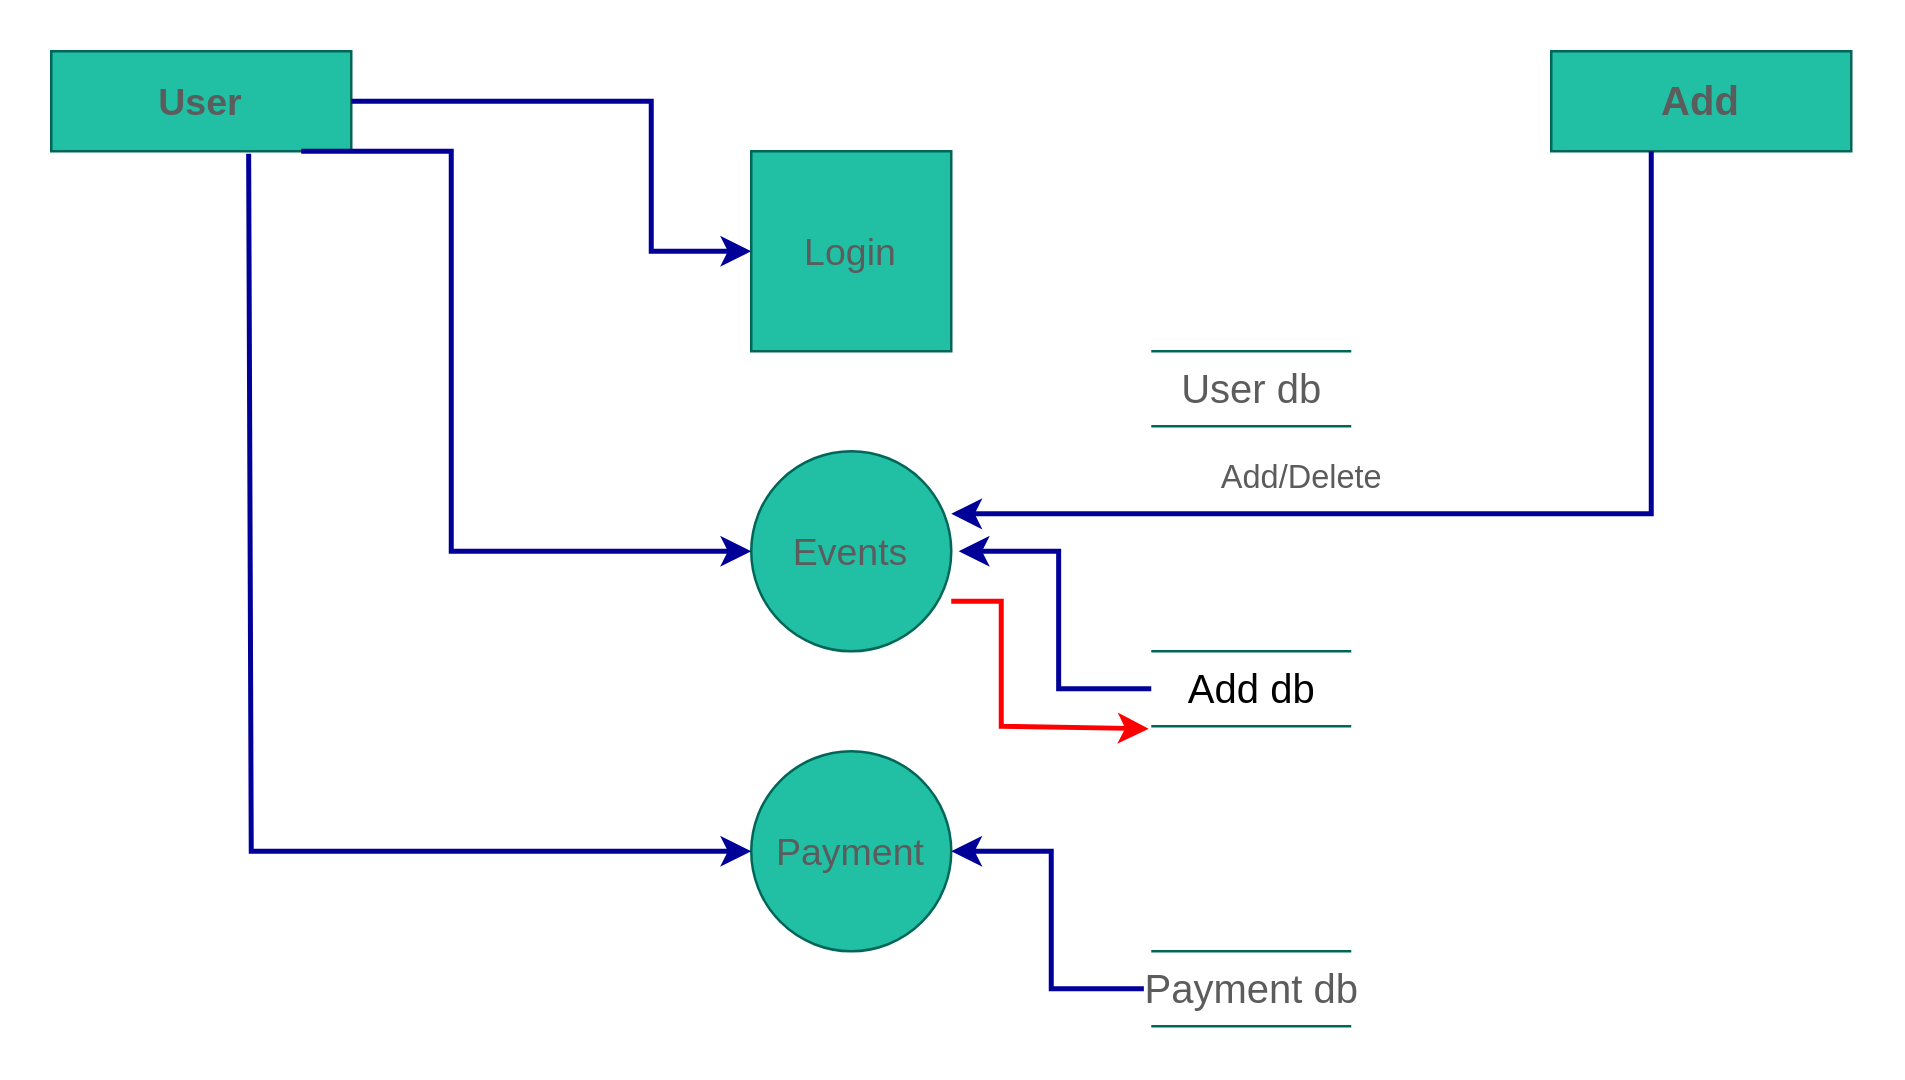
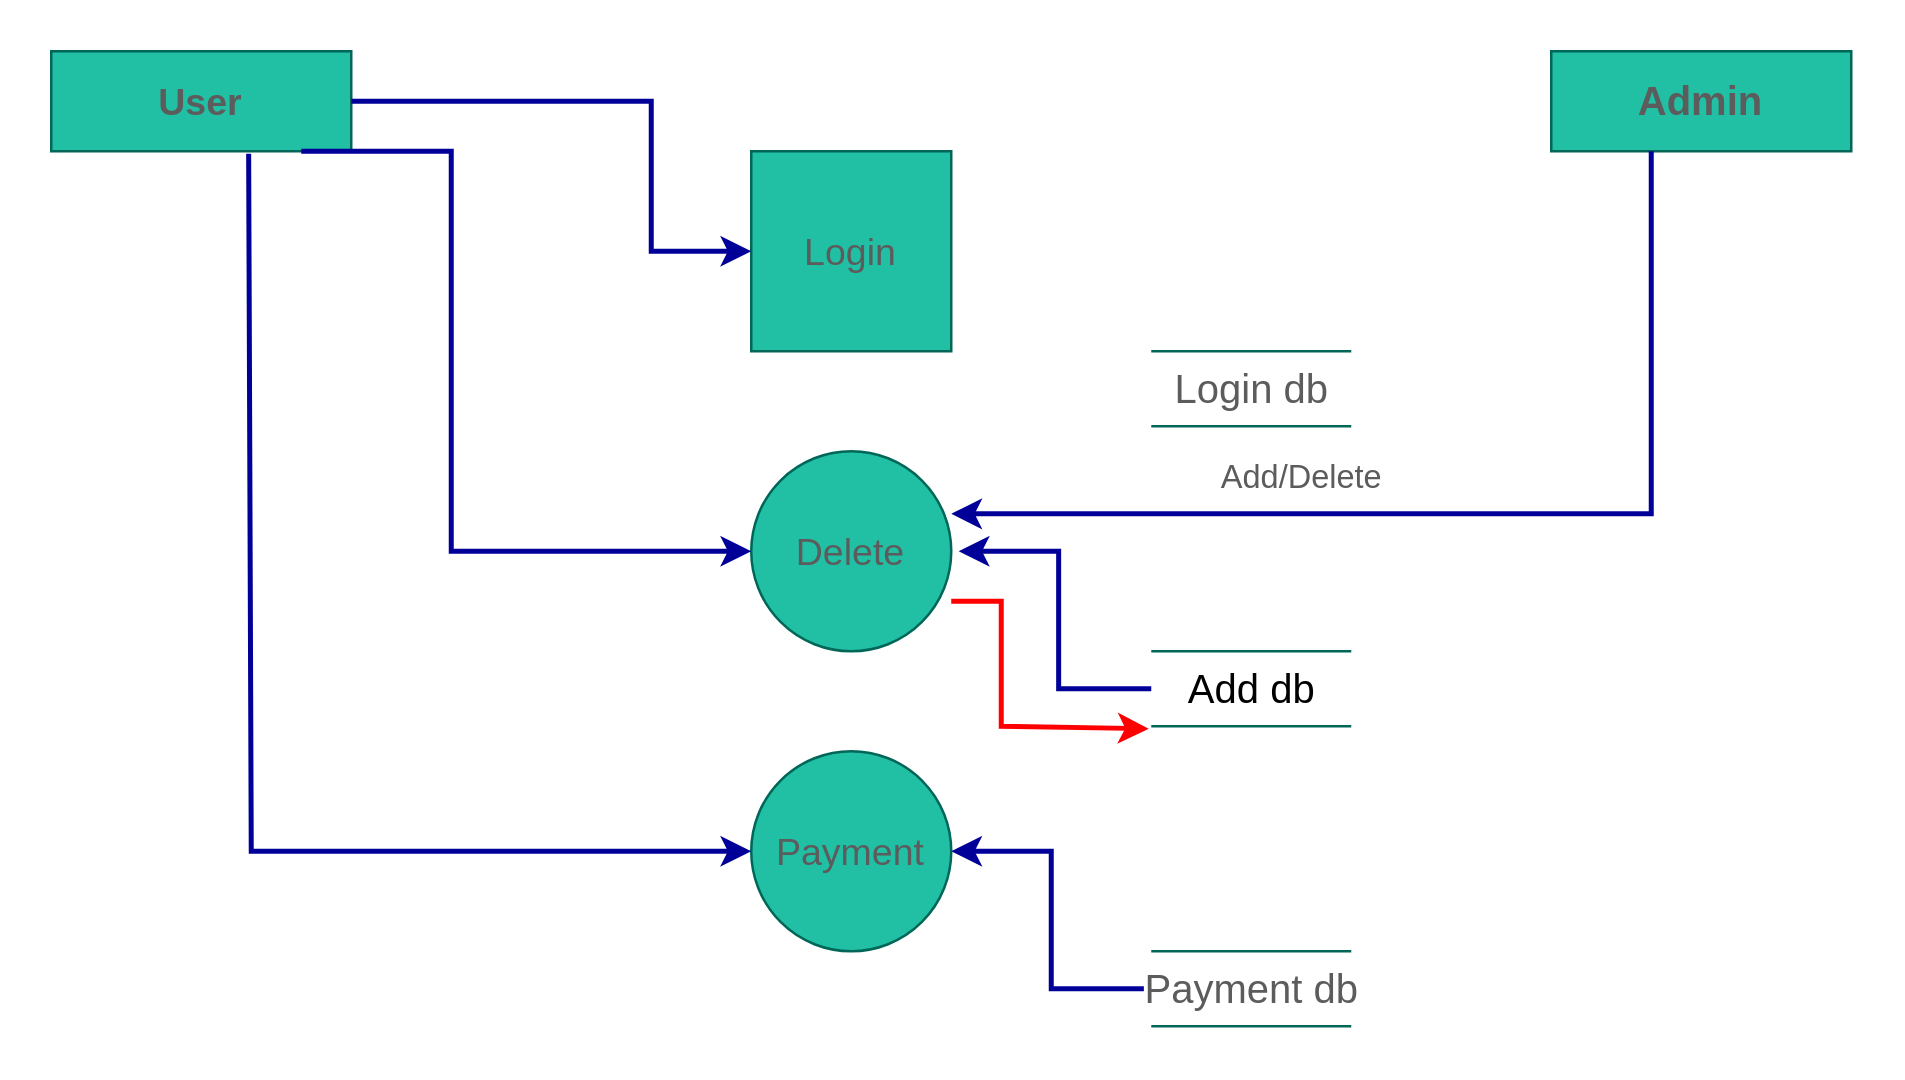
node "Add": label "Add" -> "Admin"
node "User db": label "User db" -> "Login db"
node "Events": label "Events" -> "Delete"
